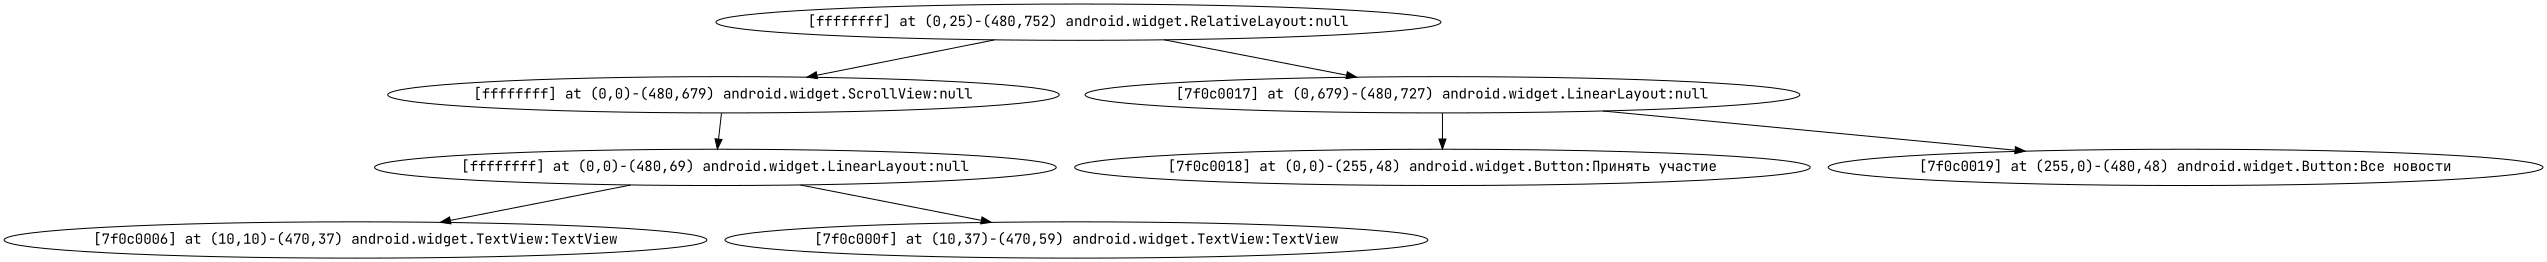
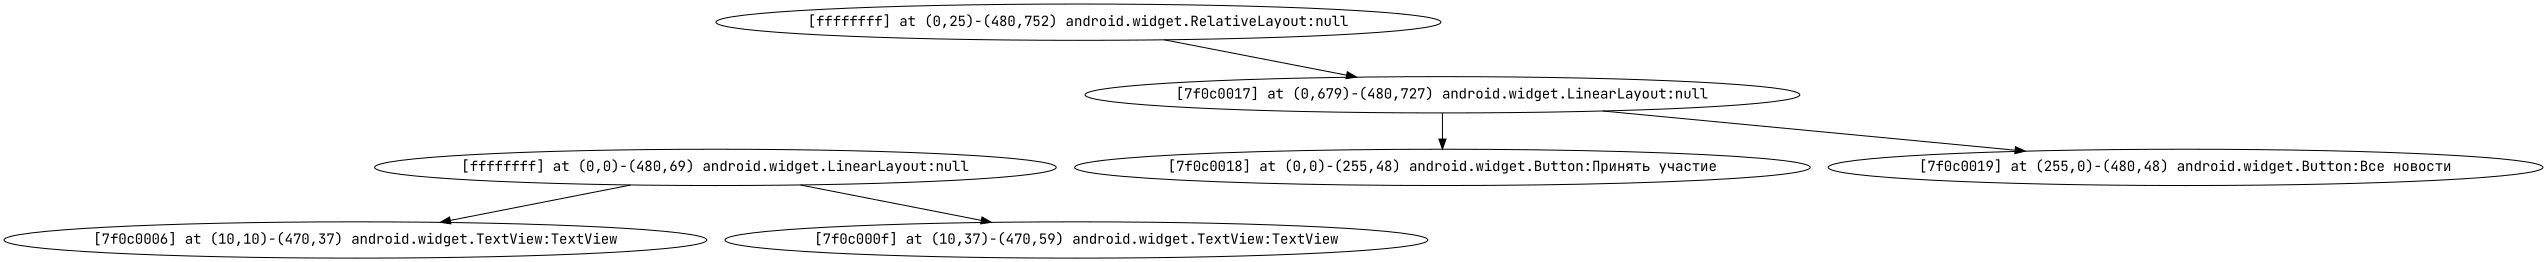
node "[ffffffff] at (0,0)-(480,679) android.widget.ScrollView:null": removed
